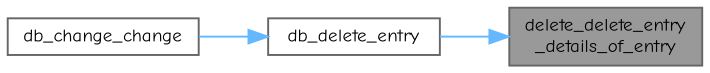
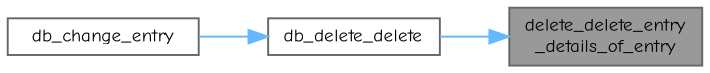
node "db_change_change": label "db_change_change" -> "db_change_entry"
node "db_delete_entry": label "db_delete_entry" -> "db_delete_delete"
